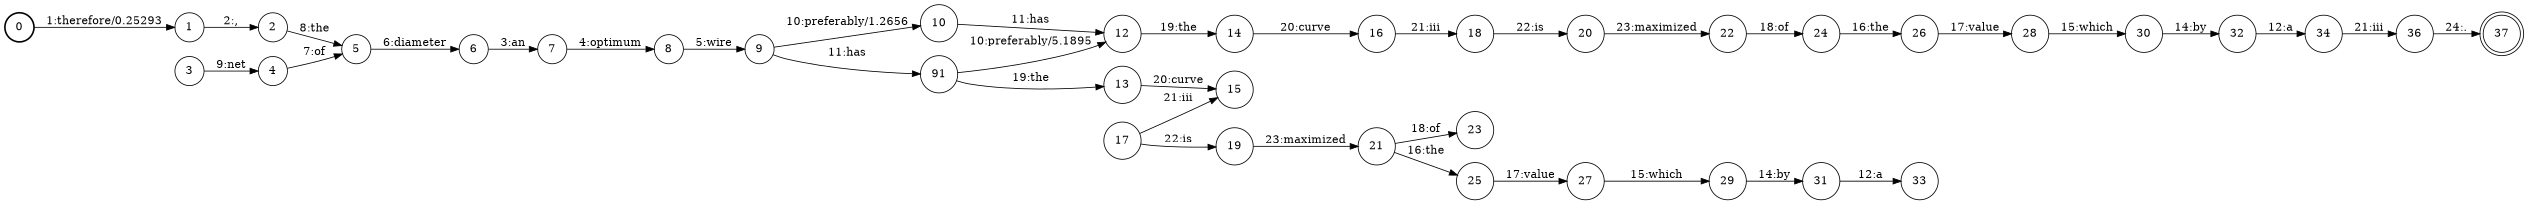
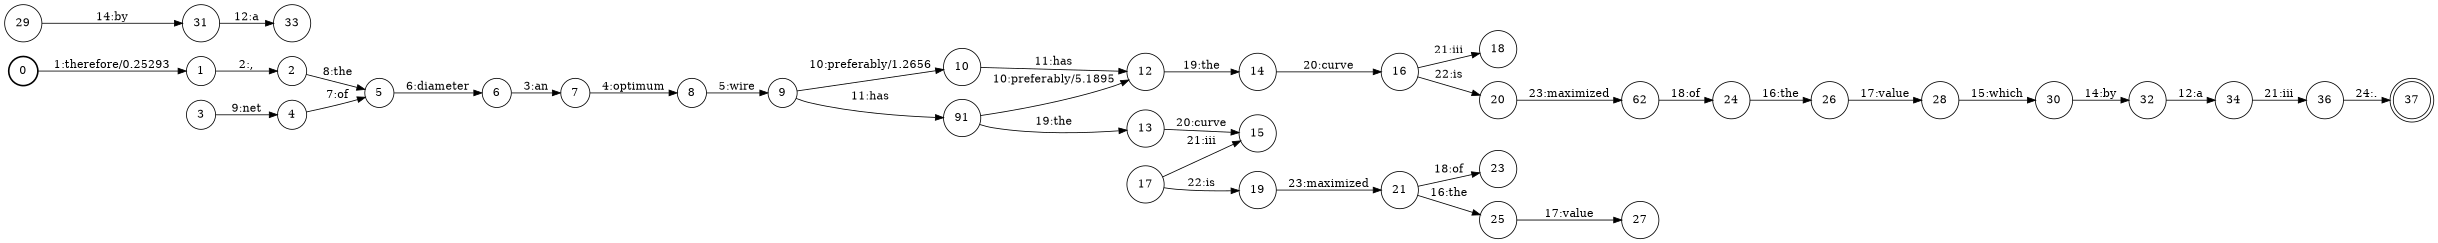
edge "18" -> "20": now "16" -> "20"
node "22": label "22" -> "62"
edge "27" -> "29": removed, label "15:which"
